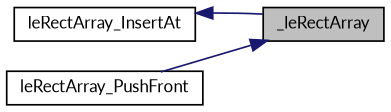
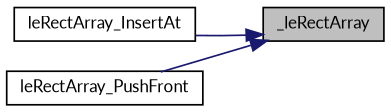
edge "_leRectArray" -> "leRectArray_InsertAt": reversed
